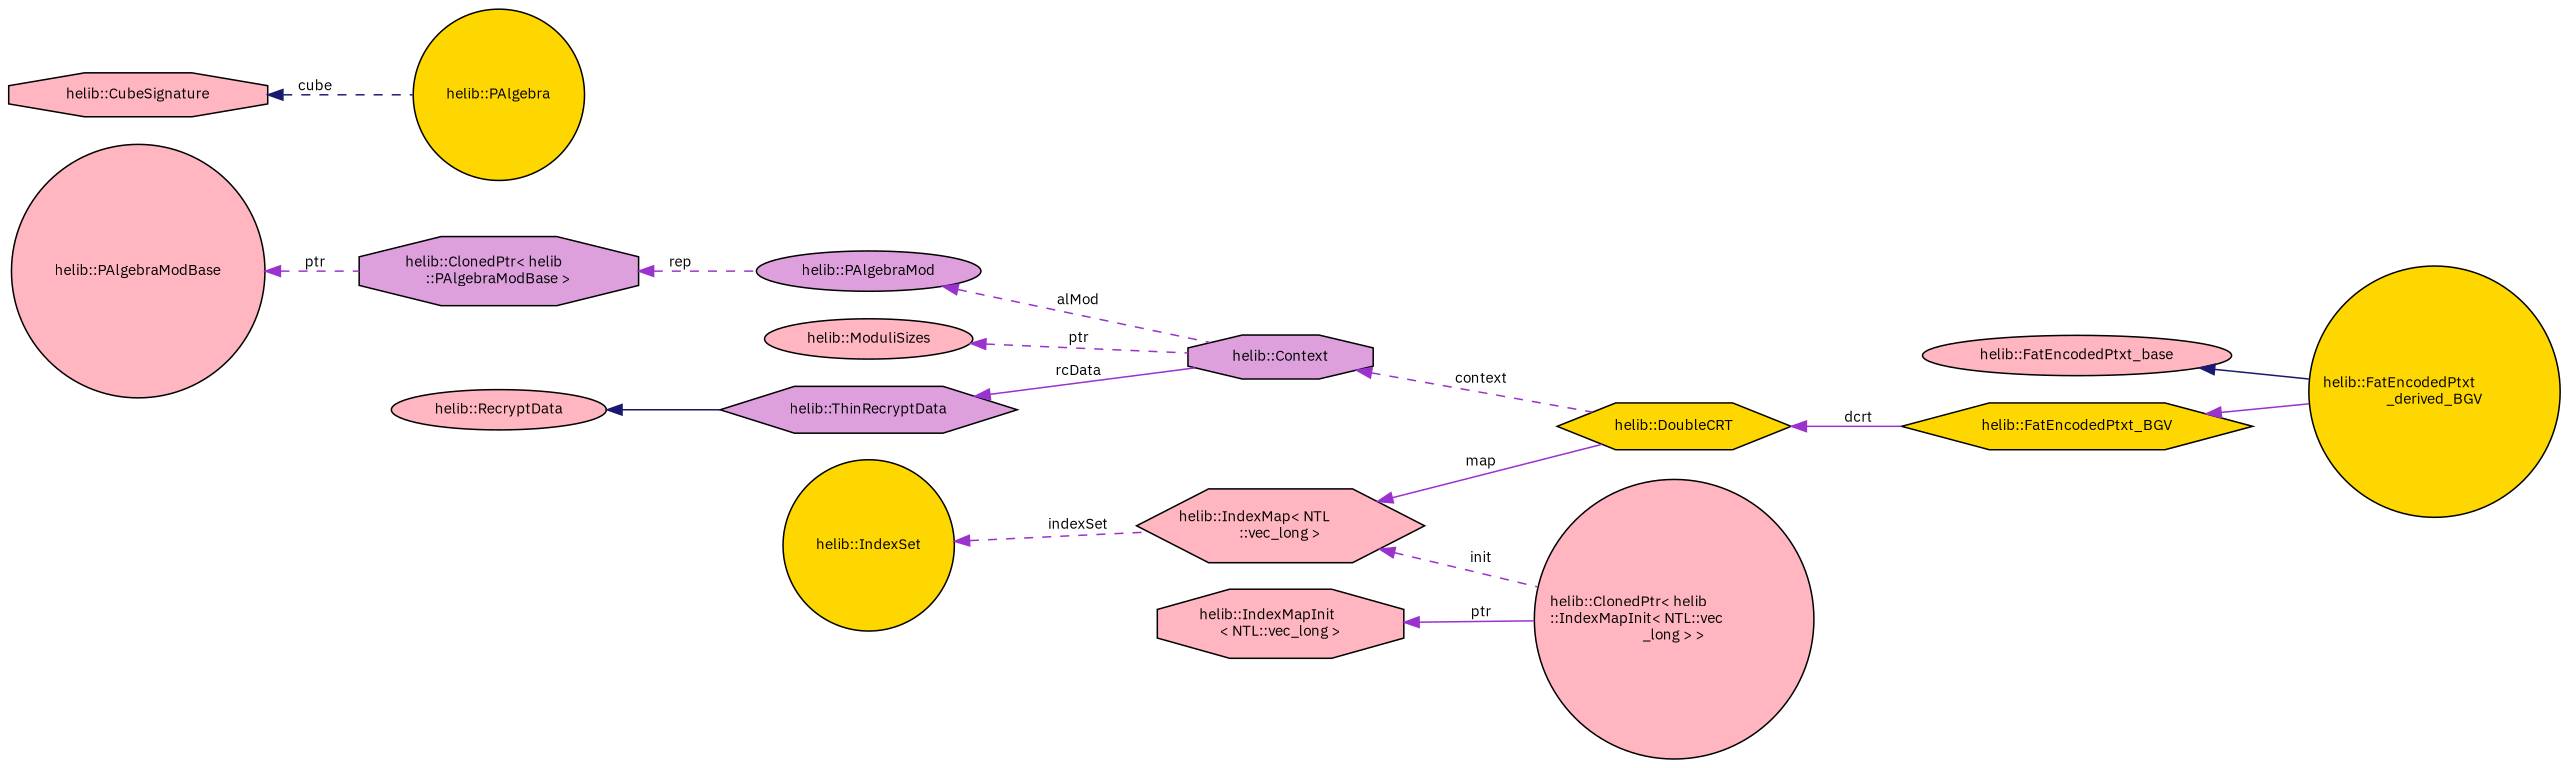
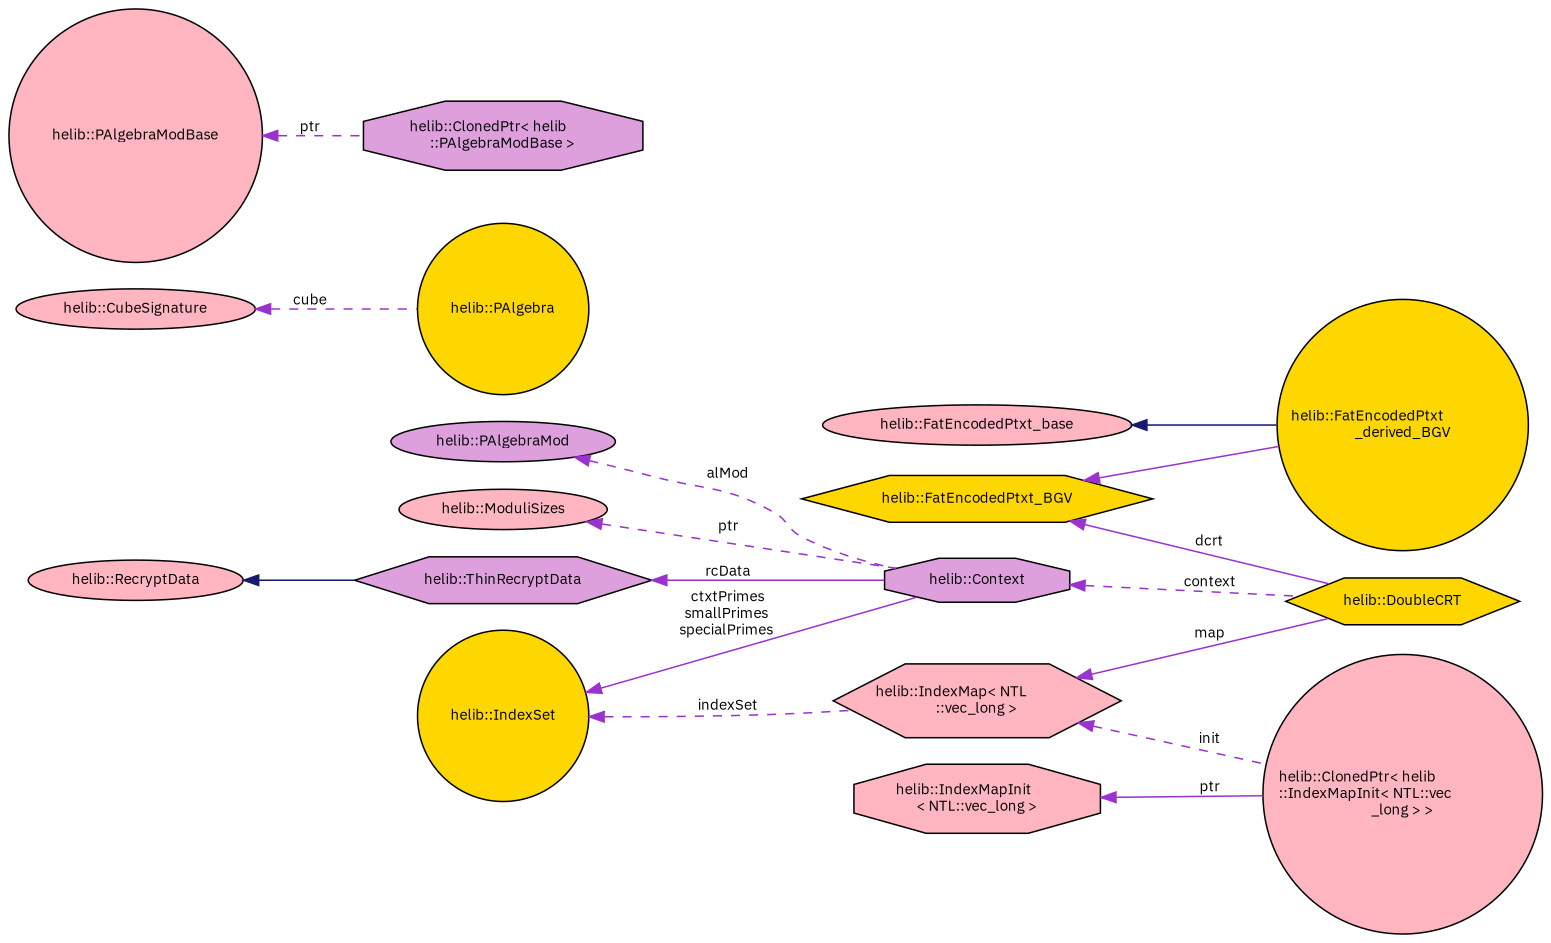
node "helib::CubeSignature": shape octagon -> ellipse
edge "helib::PAlgebra" -> "helib::CubeSignature": color midnightblue -> darkorchid3
edge "helib::PAlgebraMod" -> "helib::ClonedPtr< helib ::PAlgebraModBase >": removed, label "rep"
edge "helib::FatEncodedPtxt_BGV" -> "helib::DoubleCRT": reversed
edge "helib::Context" -> "helib::IndexSet": added, label "ctxtPrimes smallPrimes specialPrimes"
